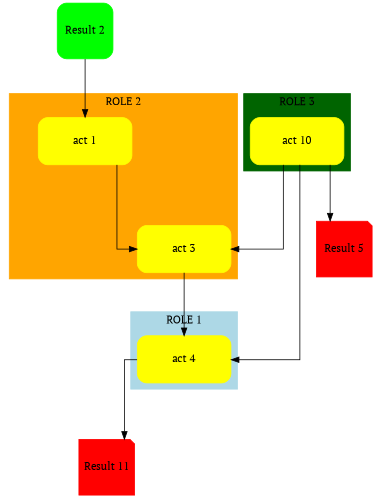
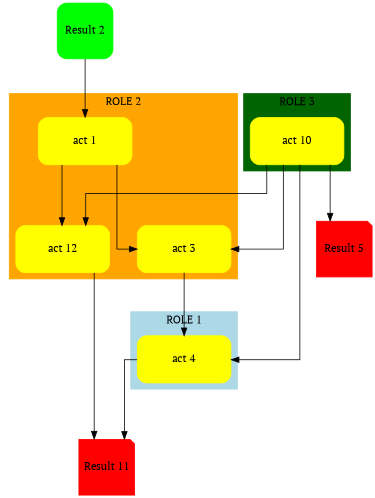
node "act 12": added
